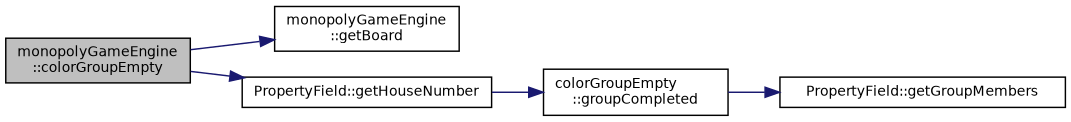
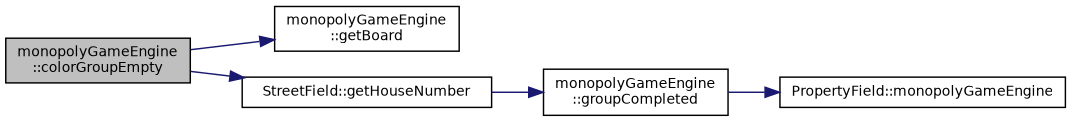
node "PropertyField::getHouseNumber": label "PropertyField::getHouseNumber" -> "StreetField::getHouseNumber"
node "colorGroupEmpty ::groupCompleted": label "colorGroupEmpty ::groupCompleted" -> "monopolyGameEngine ::groupCompleted"
node "PropertyField::getGroupMembers": label "PropertyField::getGroupMembers" -> "PropertyField::monopolyGameEngine"
